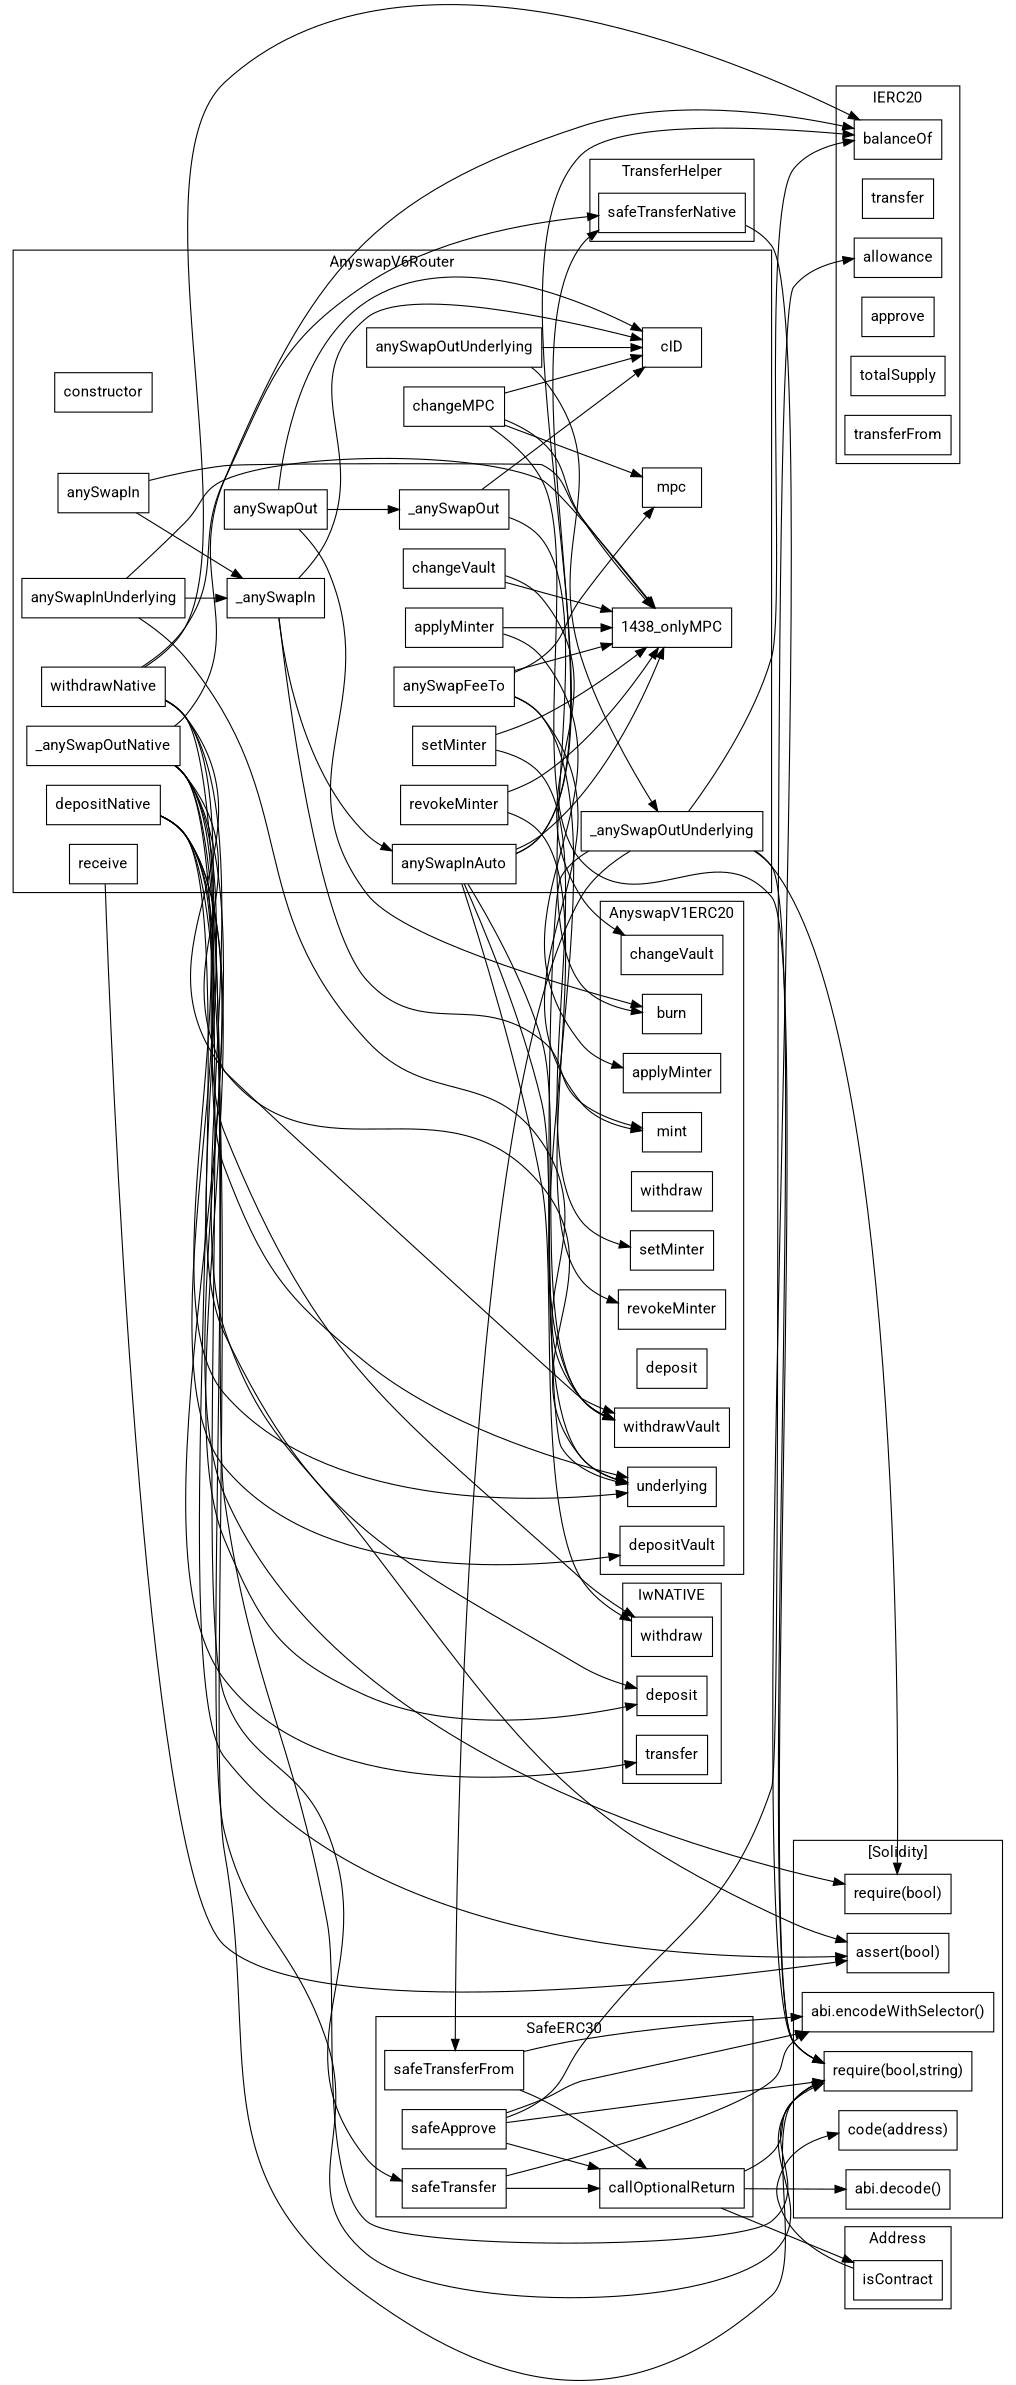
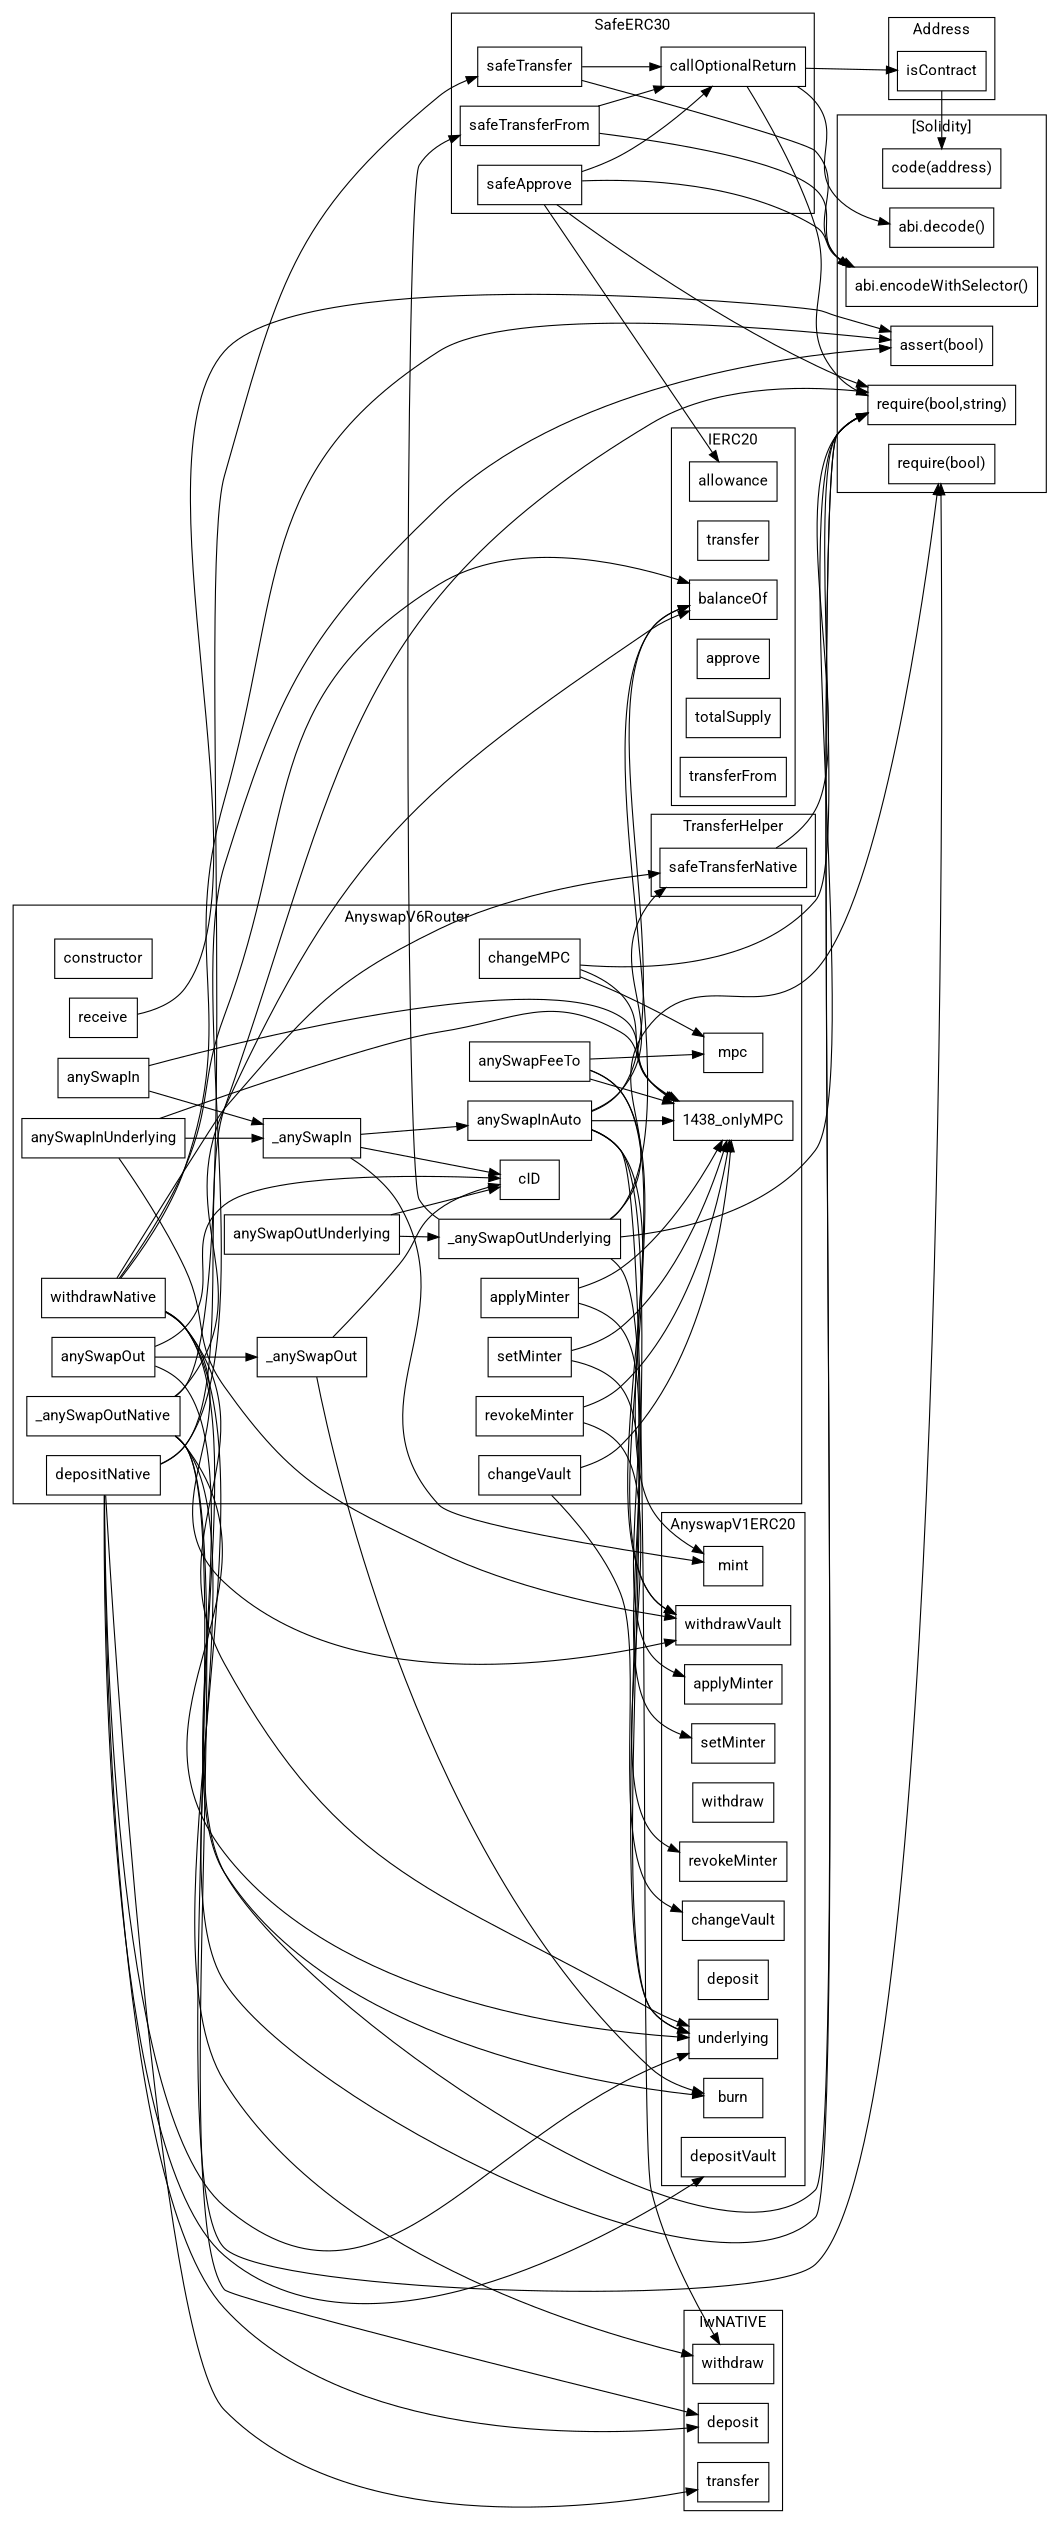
edge "changeMPC" -> "cID": removed
edge "_anySwapOutNative" -> "withdrawVault": now "withdrawNative" -> "withdrawVault"
